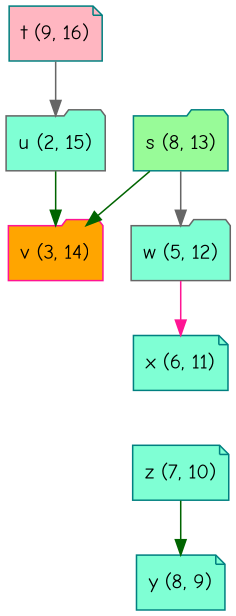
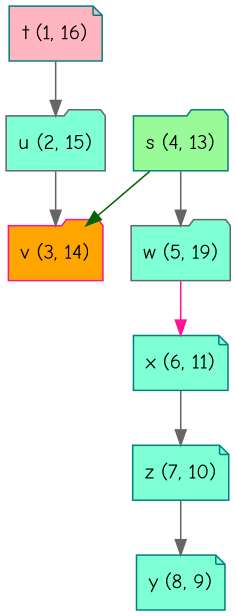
node "t (9, 16)": label "t (9, 16)" -> "t (1, 16)"
node "s (8, 13)": label "s (8, 13)" -> "s (4, 13)"
edge "u (2, 15)" -> "v (3, 14)": color darkgreen -> gray40
node "w (5, 12)": label "w (5, 12)" -> "w (5, 19)"
edge "x (6, 11)" -> "z (7, 10)": added
edge "z (7, 10)" -> "y (8, 9)": color darkgreen -> gray40
